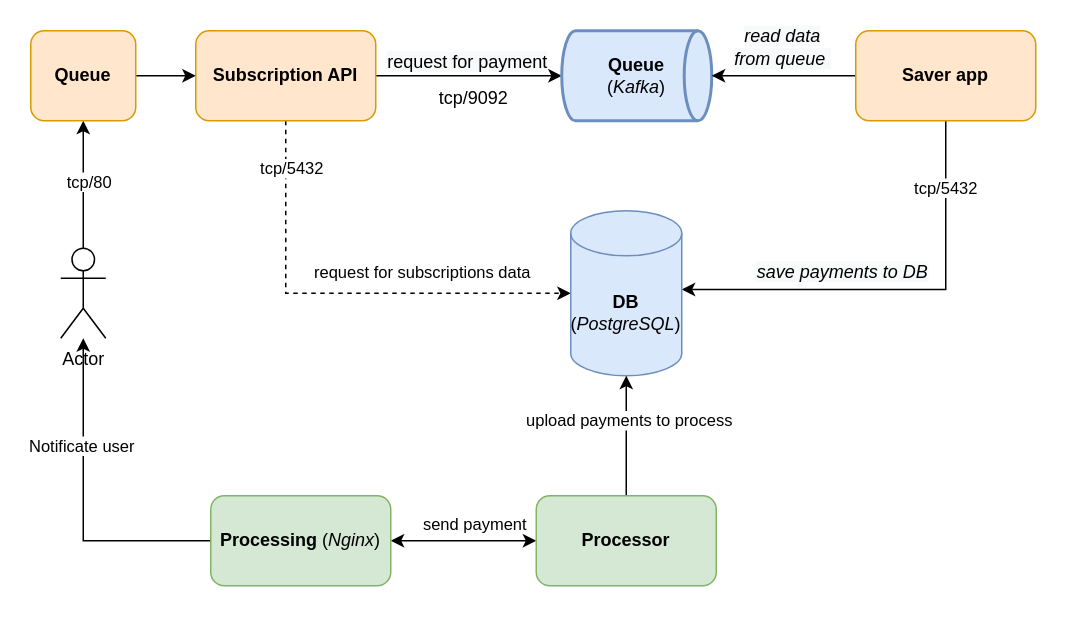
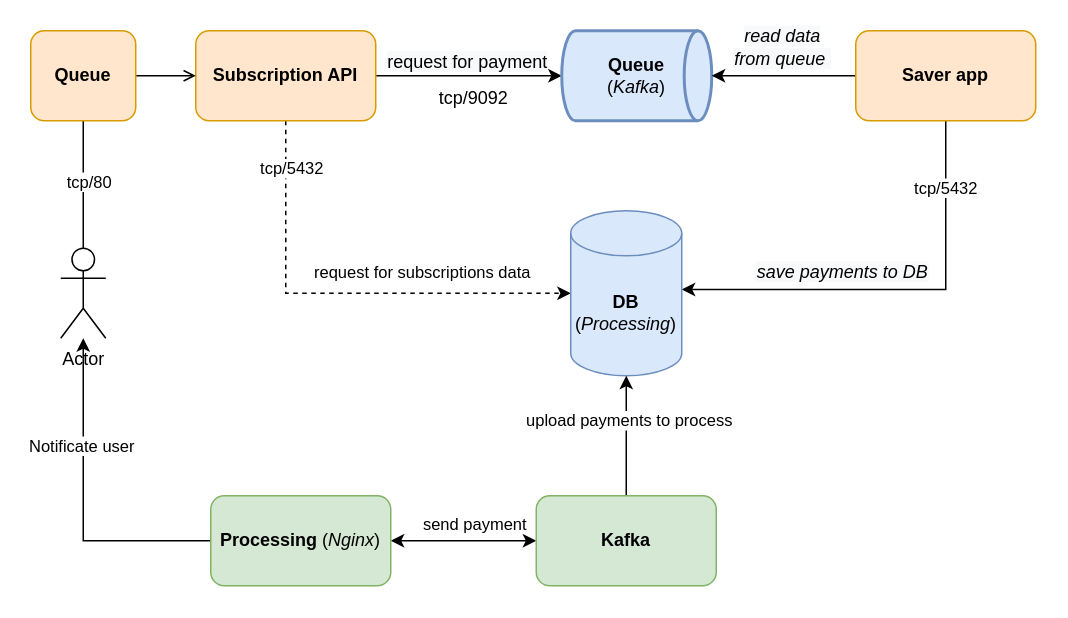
edge "Queue" -> "Subscription API": arrowhead classic -> open
edge "Actor" -> "Queue": arrowhead classic -> none
node "DB (PostgreSQL)": label "DB (PostgreSQL)" -> "DB (Processing)"
node "Processor": label "Processor" -> "Kafka"
